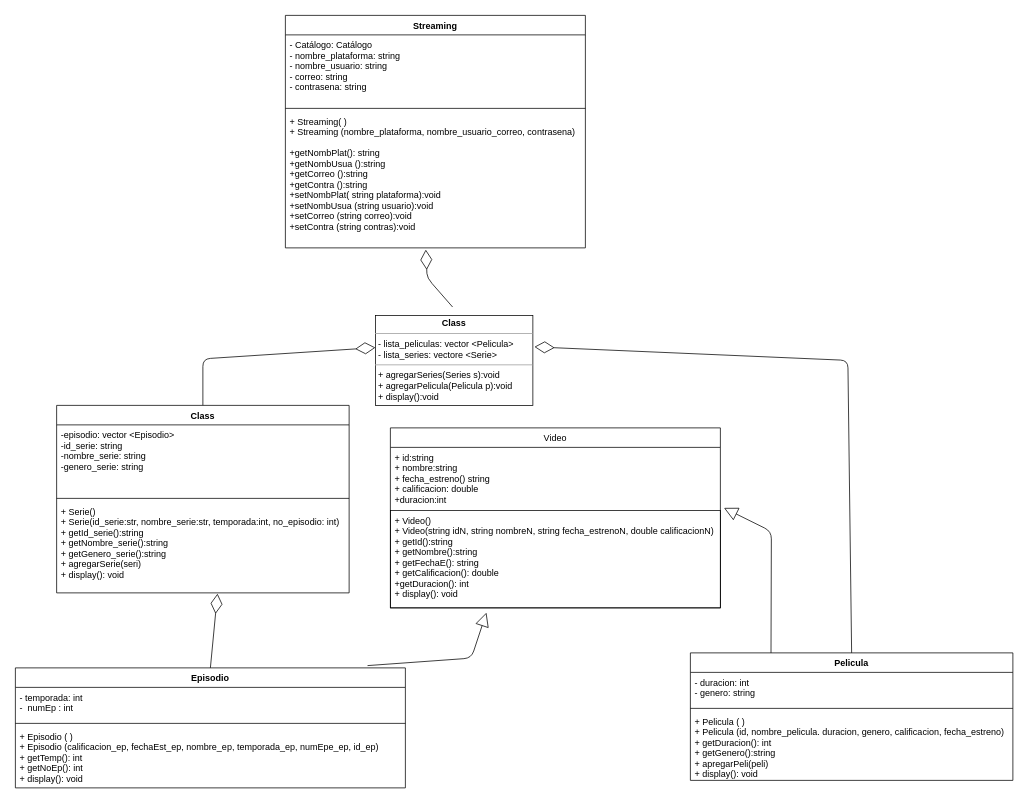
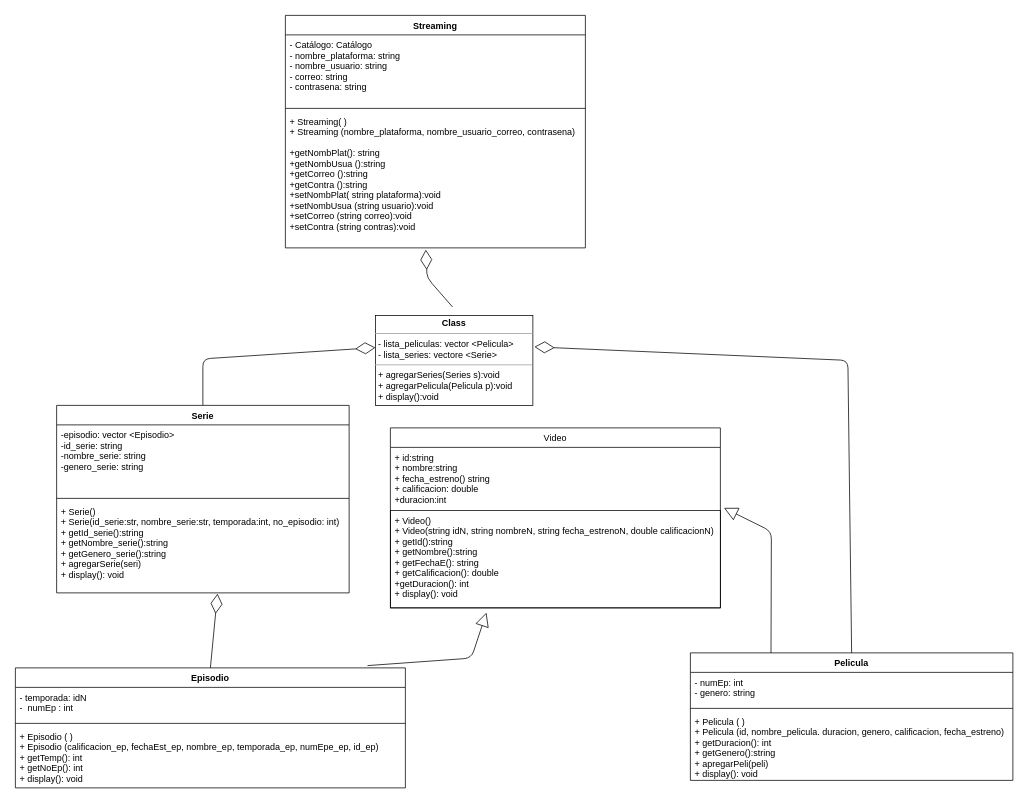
node "Class": label "Class" -> "Serie"
node "- duracion: int - genero: string": label "- duracion: int - genero: string" -> "- numEp: int - genero: string"
node "- temporada: int - numEp : int": label "- temporada: int - numEp : int" -> "- temporada: idN - numEp : int"
